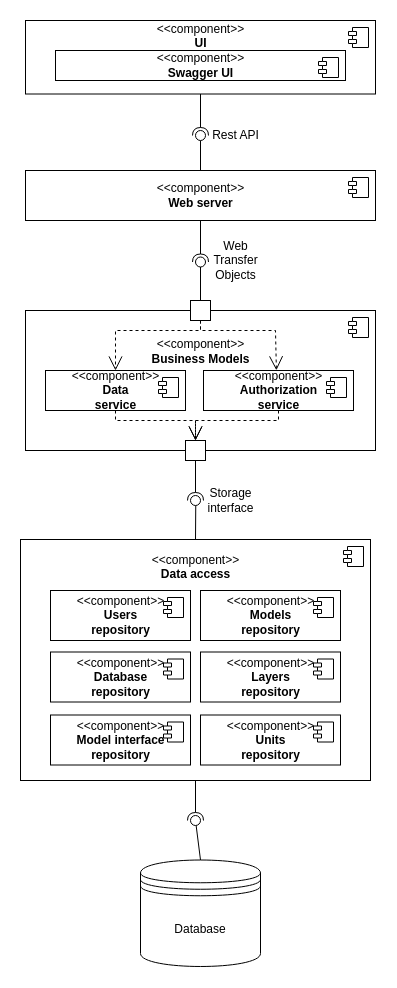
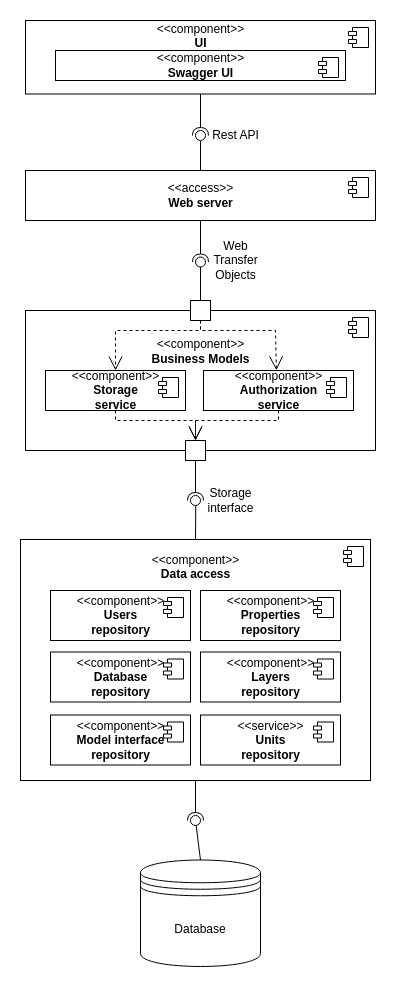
node "<<component>> Web server": label "<<component>> Web server" -> "<<access>> Web server"
node "<<component>> Data service": label "<<component>> Data service" -> "<<component>> Storage service"
node "<<component>> Models repository": label "<<component>> Models repository" -> "<<component>> Properties repository"
node "<<component>> Units repository": label "<<component>> Units repository" -> "<<service>> Units repository"
